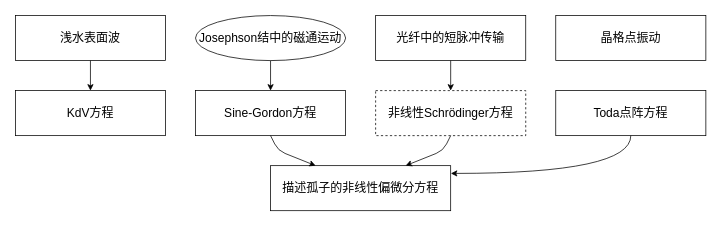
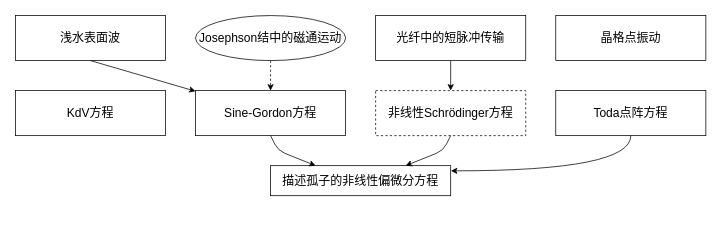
edge "浅水表面波" -> "KdV方程": now "浅水表面波" -> "Sine-Gordon方程"
edge "Josephson结中的磁通运动" -> "Sine-Gordon方程": style solid -> dashed
node "描述孤子的非线性偏微分方程": size 180x45 -> 180x30
